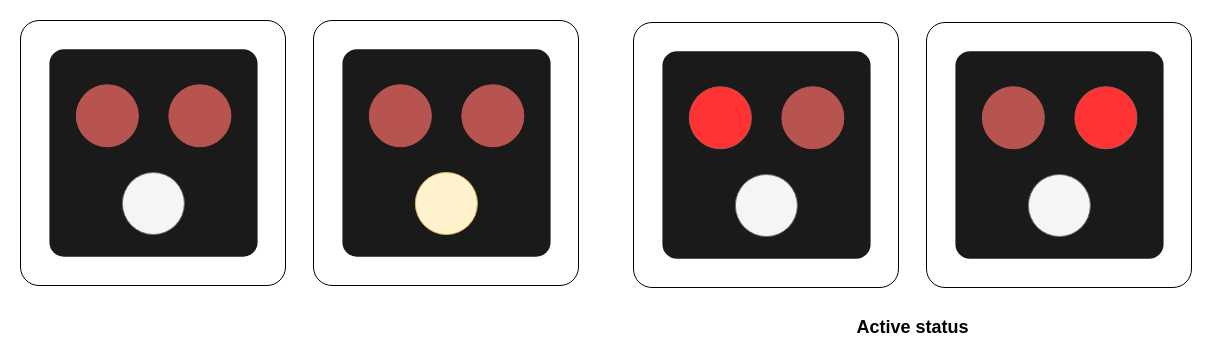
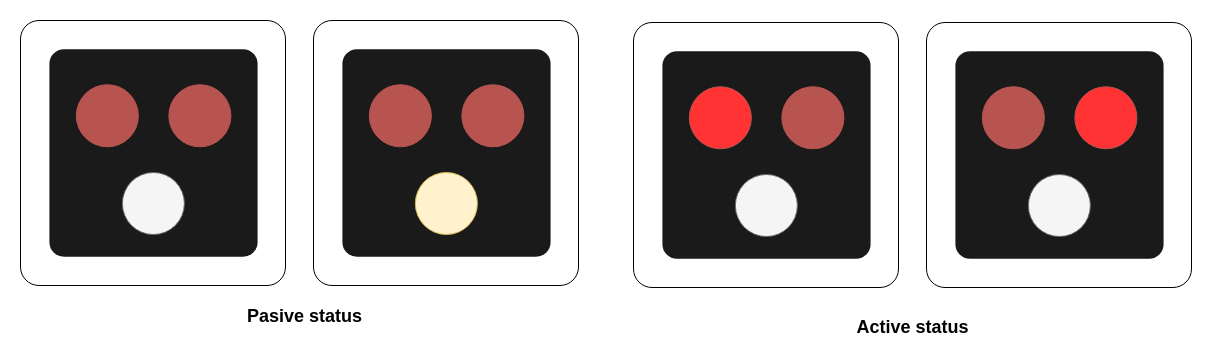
node "Pasive status": added
